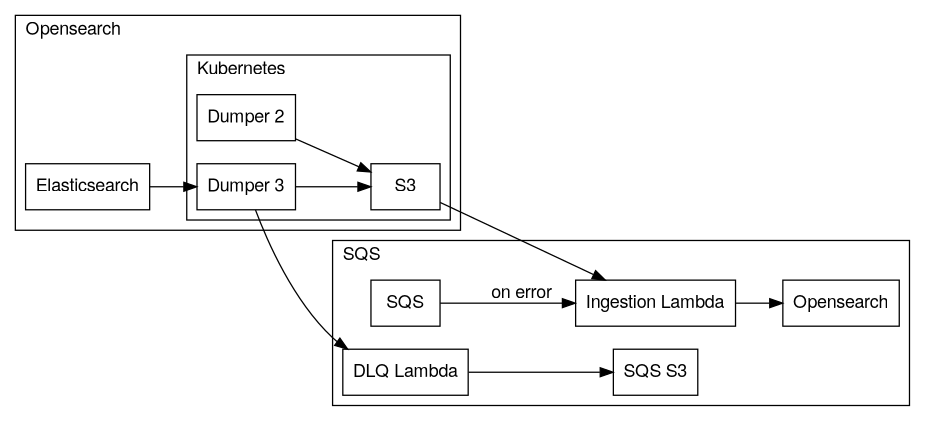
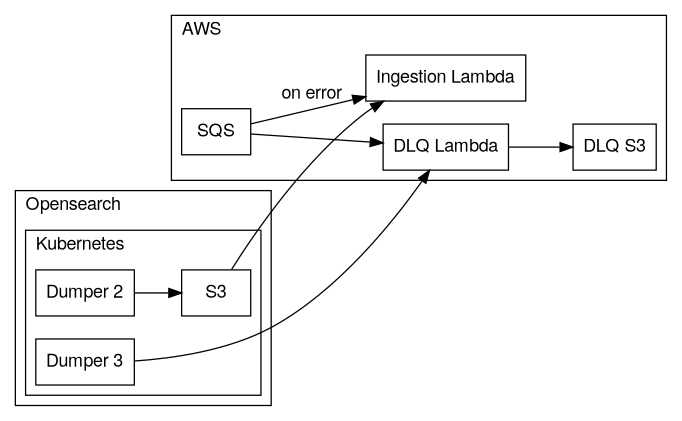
edge "SQS" -> "DLQ Lambda": added
node "Elasticsearch": removed
edge "Dumper 3" -> "S3": removed
cluster "SQS": label "SQS" -> "AWS"
node "Opensearch": removed
node "SQS S3": label "SQS S3" -> "DLQ S3"
